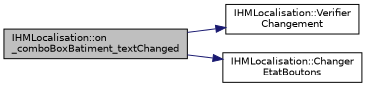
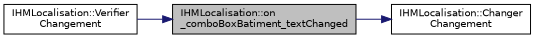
edge "IHMLocalisation::on _comboBoxBatiment_textChanged" -> "IHMLocalisation::Verifier Changement": reversed
node "IHMLocalisation::Changer EtatBoutons": label "IHMLocalisation::Changer EtatBoutons" -> "IHMLocalisation::Changer Changement"
